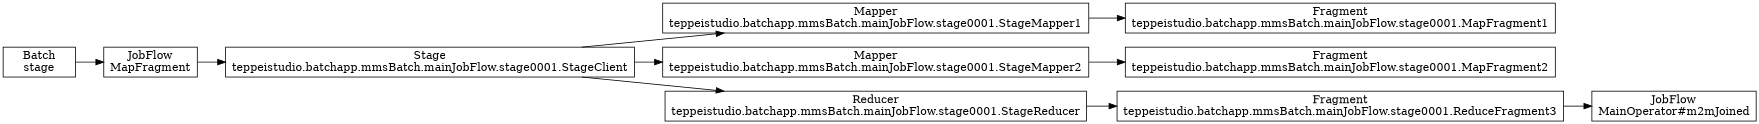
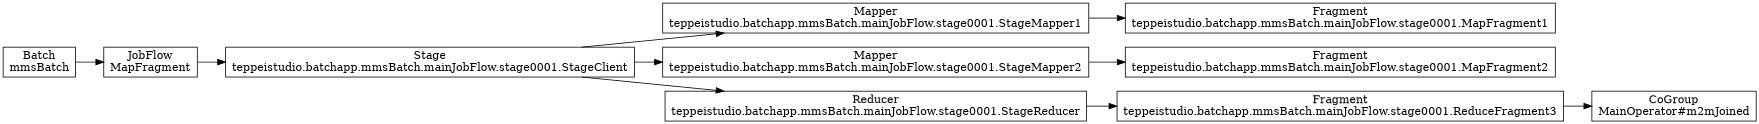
node "Batch stage": label "Batch stage" -> "Batch mmsBatch"
node "JobFlow MainOperator#m2mJoined": label "JobFlow MainOperator#m2mJoined" -> "CoGroup MainOperator#m2mJoined"
